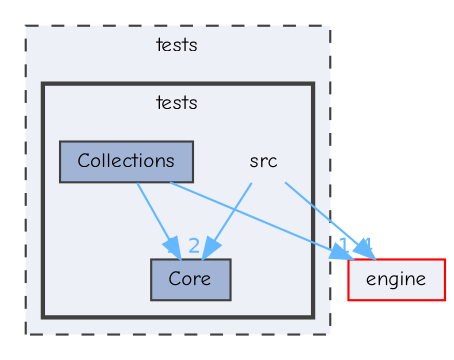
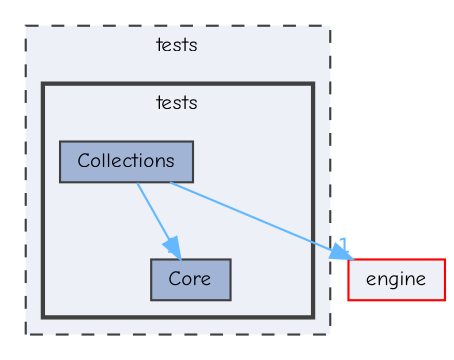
node "src": removed
